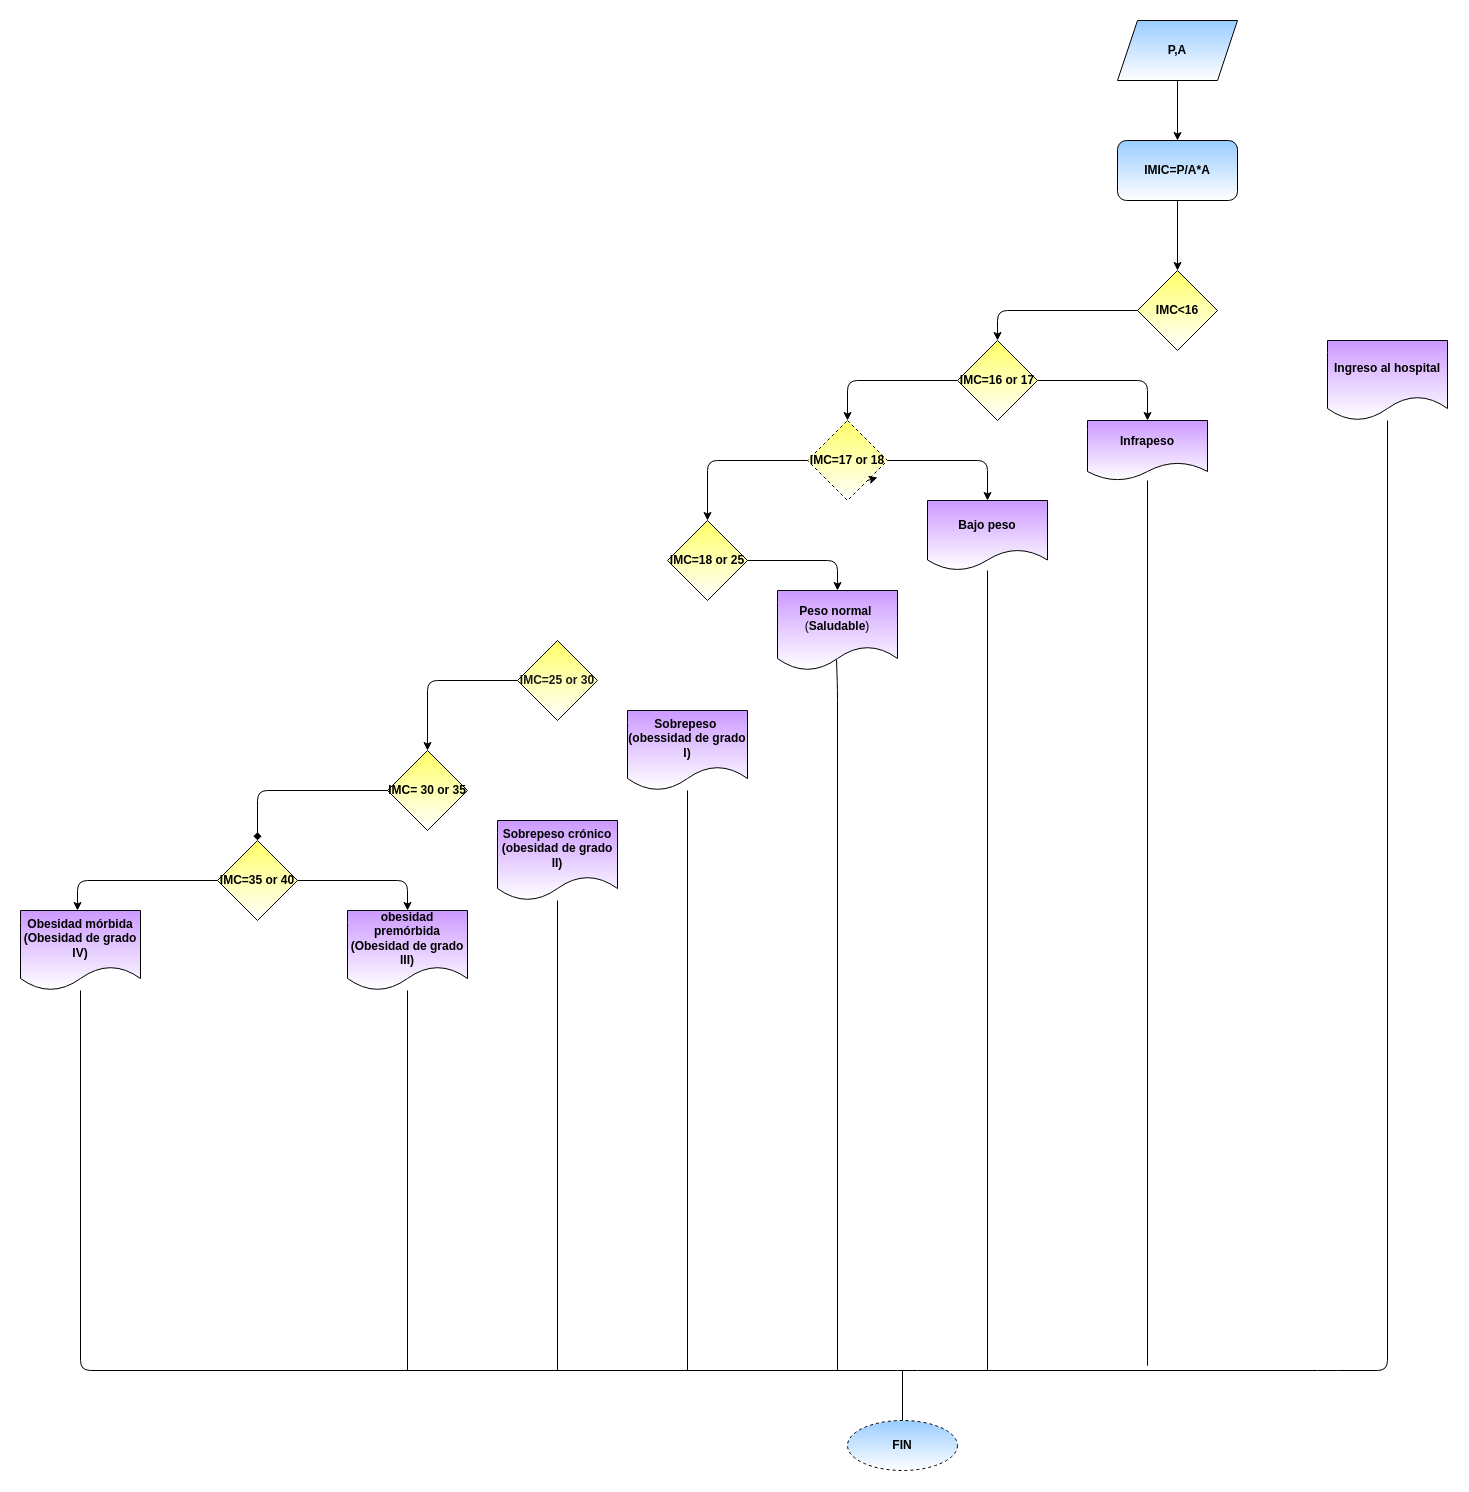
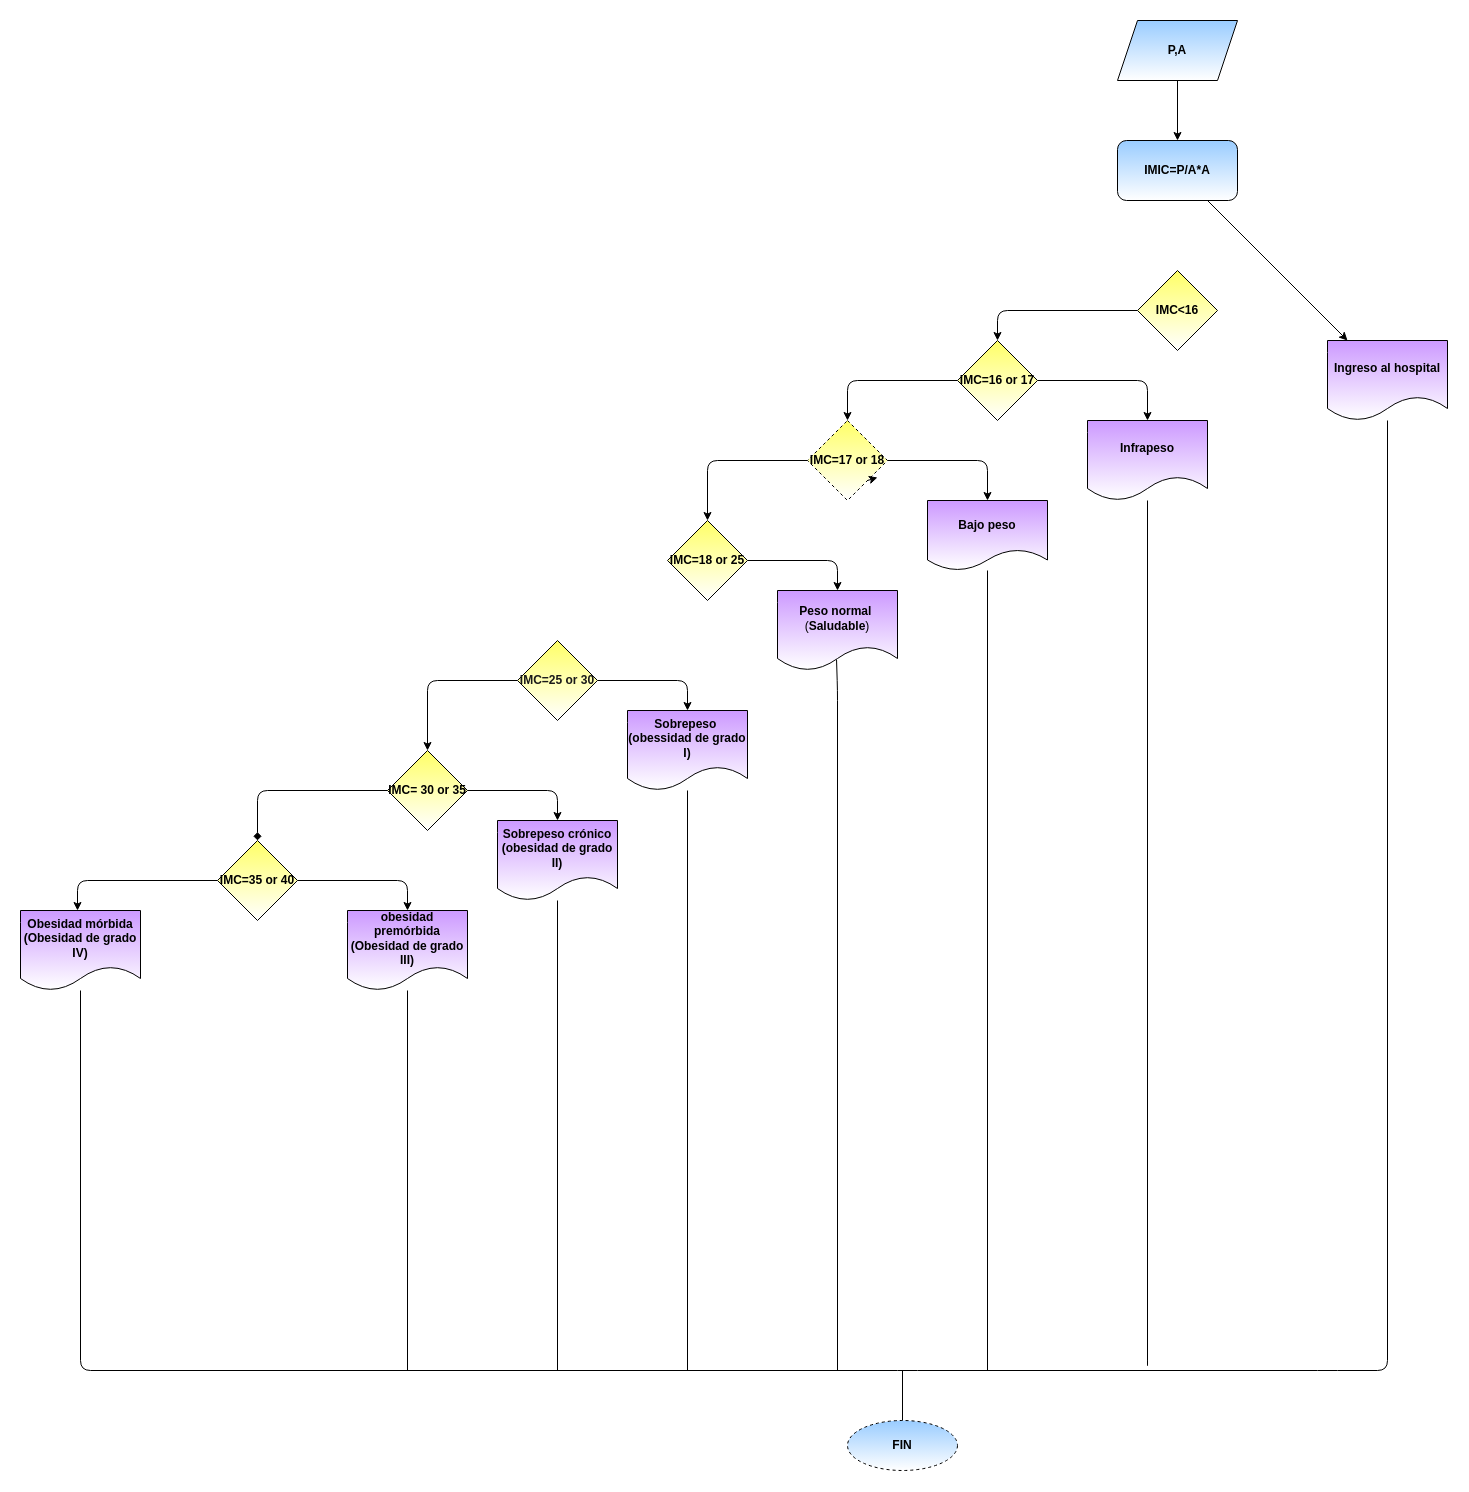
edge "IMIC=P/A*A" -> "IMC<16": now "IMIC=P/A*A" -> "Ingreso al hospital"
node "Infrapeso": size 120x60 -> 120x80
edge "IMC=25 or 30" -> "Sobrepeso (obessidad de grado I)": added
edge "IMC= 30 or 35" -> "Sobrepeso crónico (obesidad de grado II)": added
